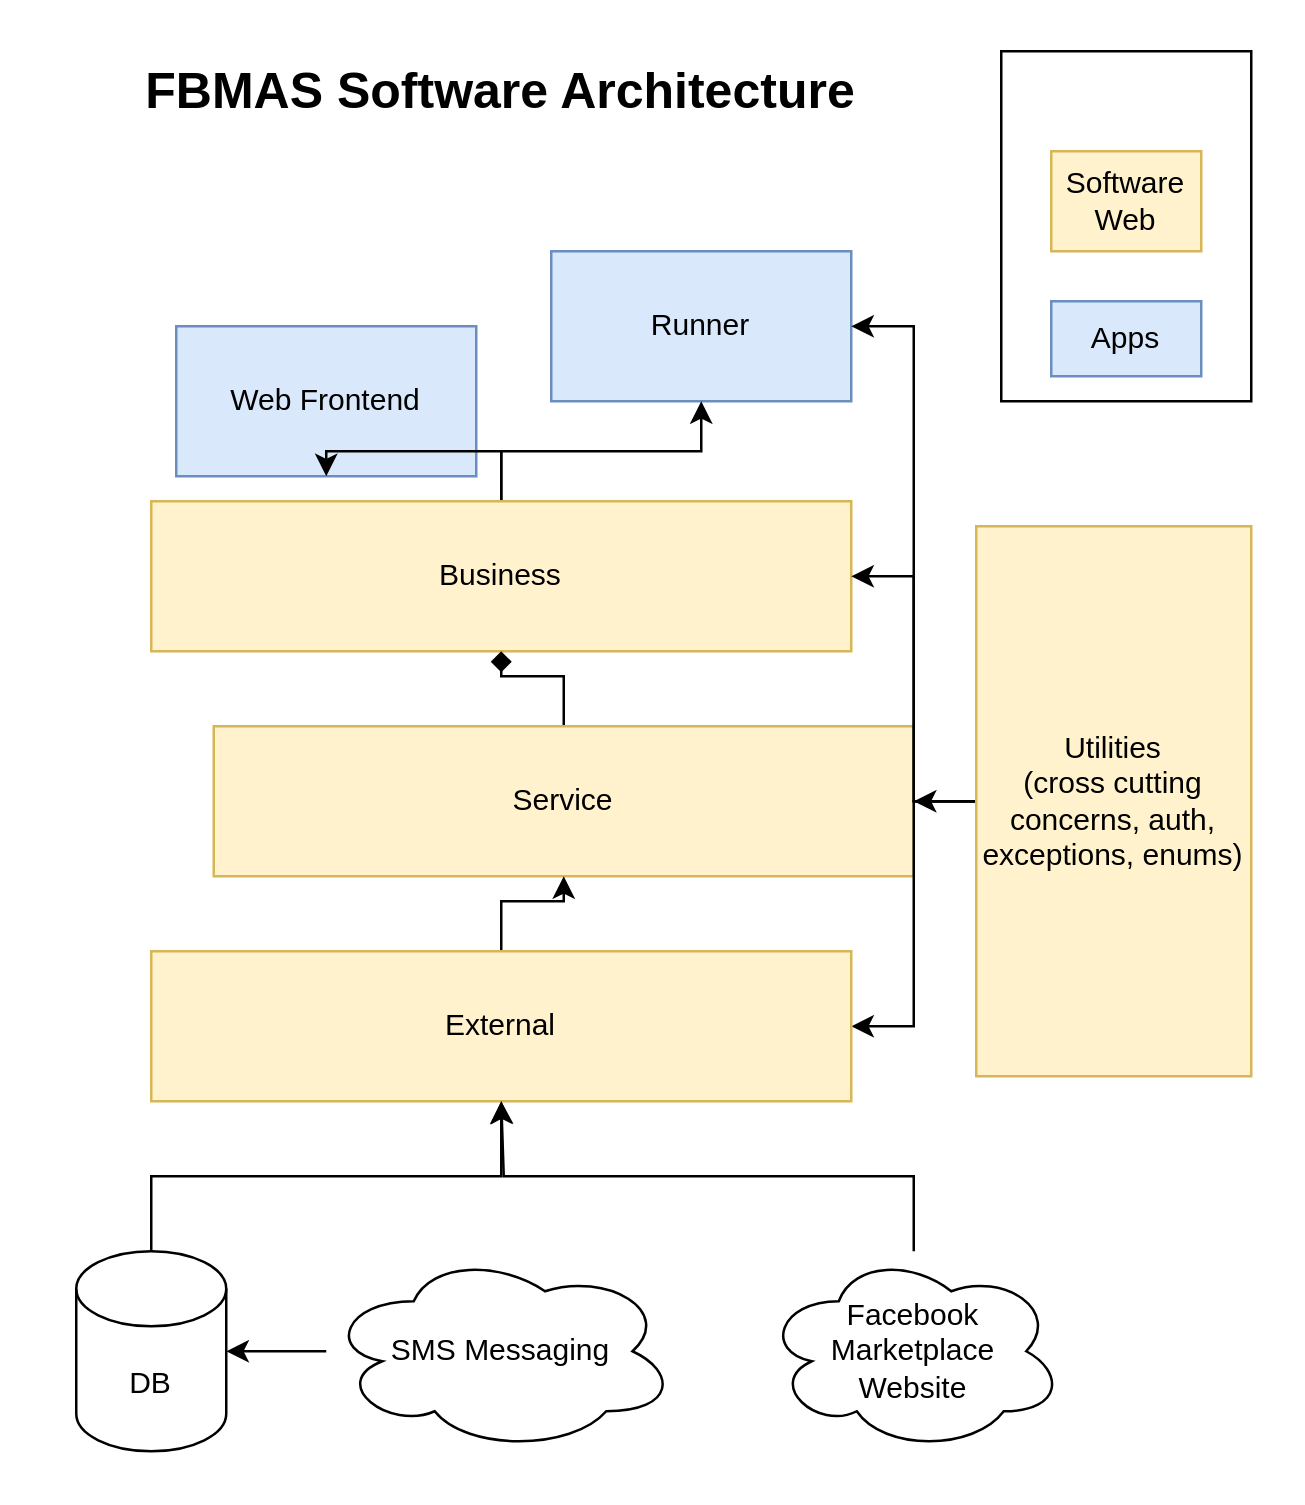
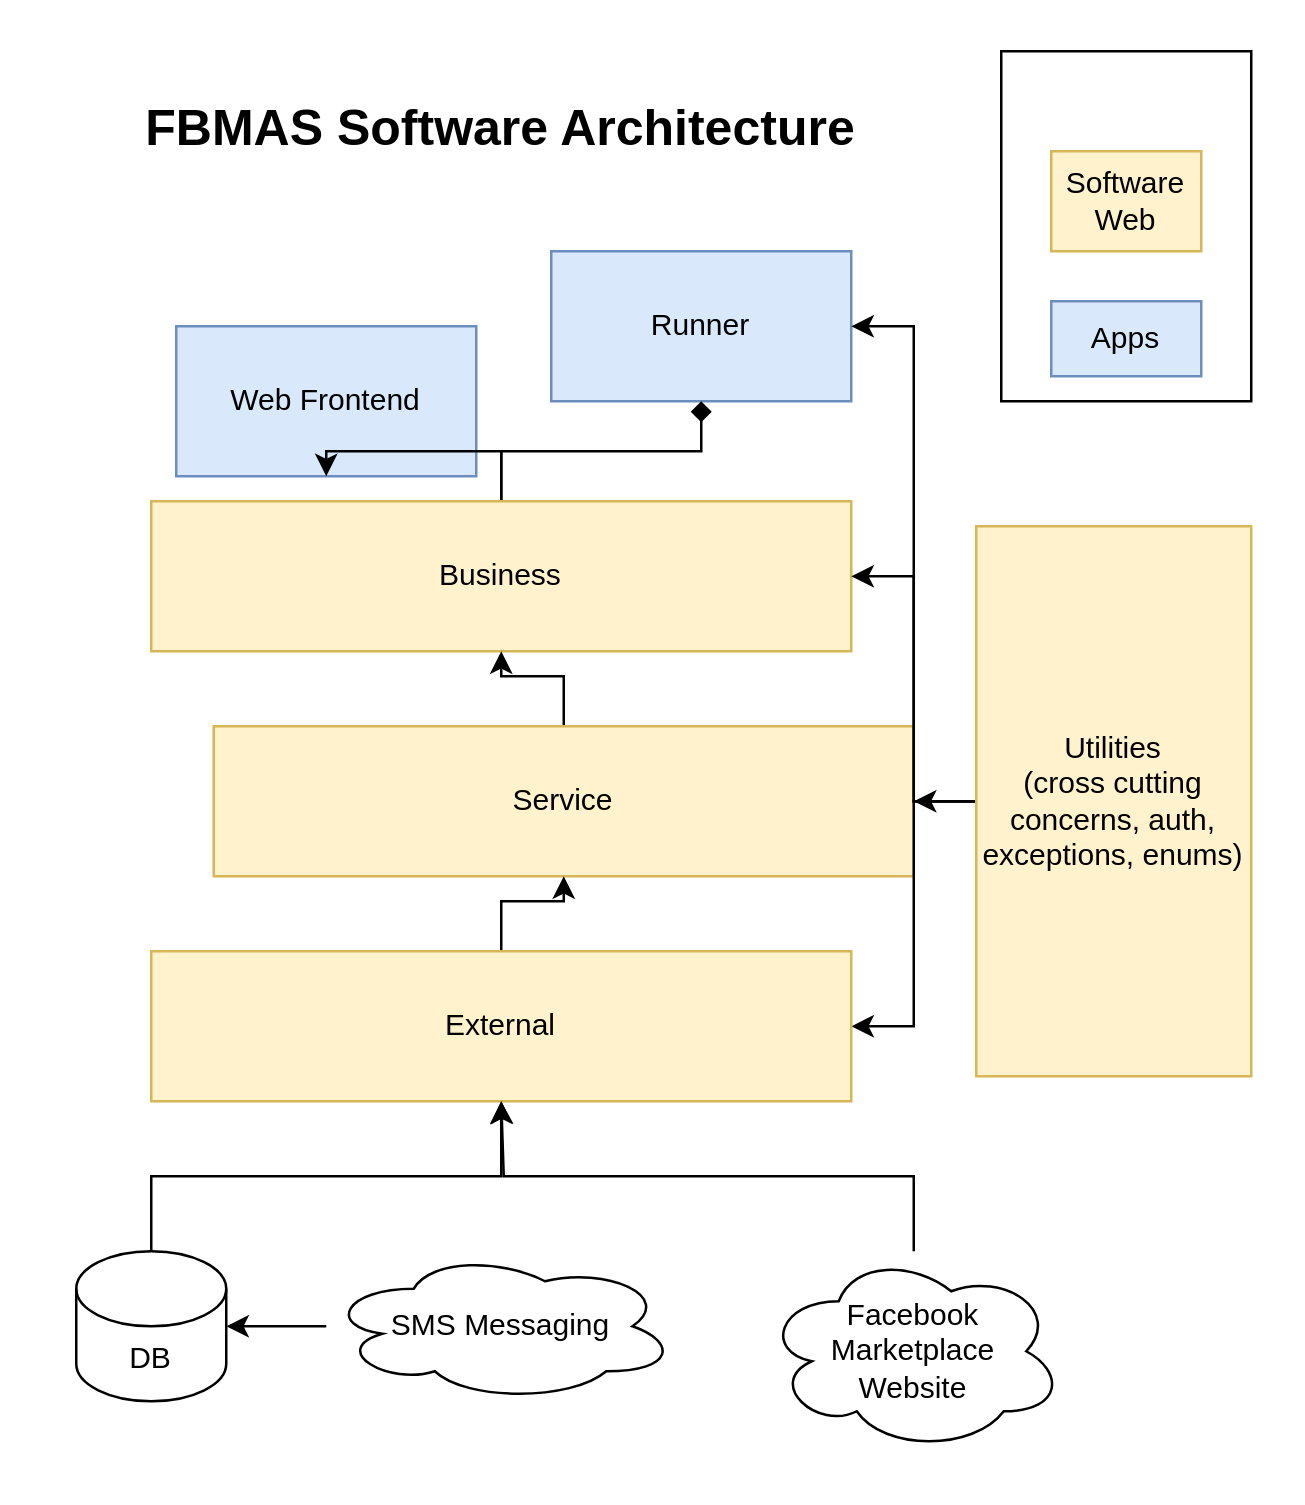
node "FBMAS Software Architecture": moved (501, 89) -> (501, 126)
edge "Business" -> "Runner": arrowhead classic -> diamond
edge "Service" -> "Business": arrowhead diamond -> classic
node "DB": size 150x200 -> 150x150
node "SMS Messaging": size 350x200 -> 350x150
